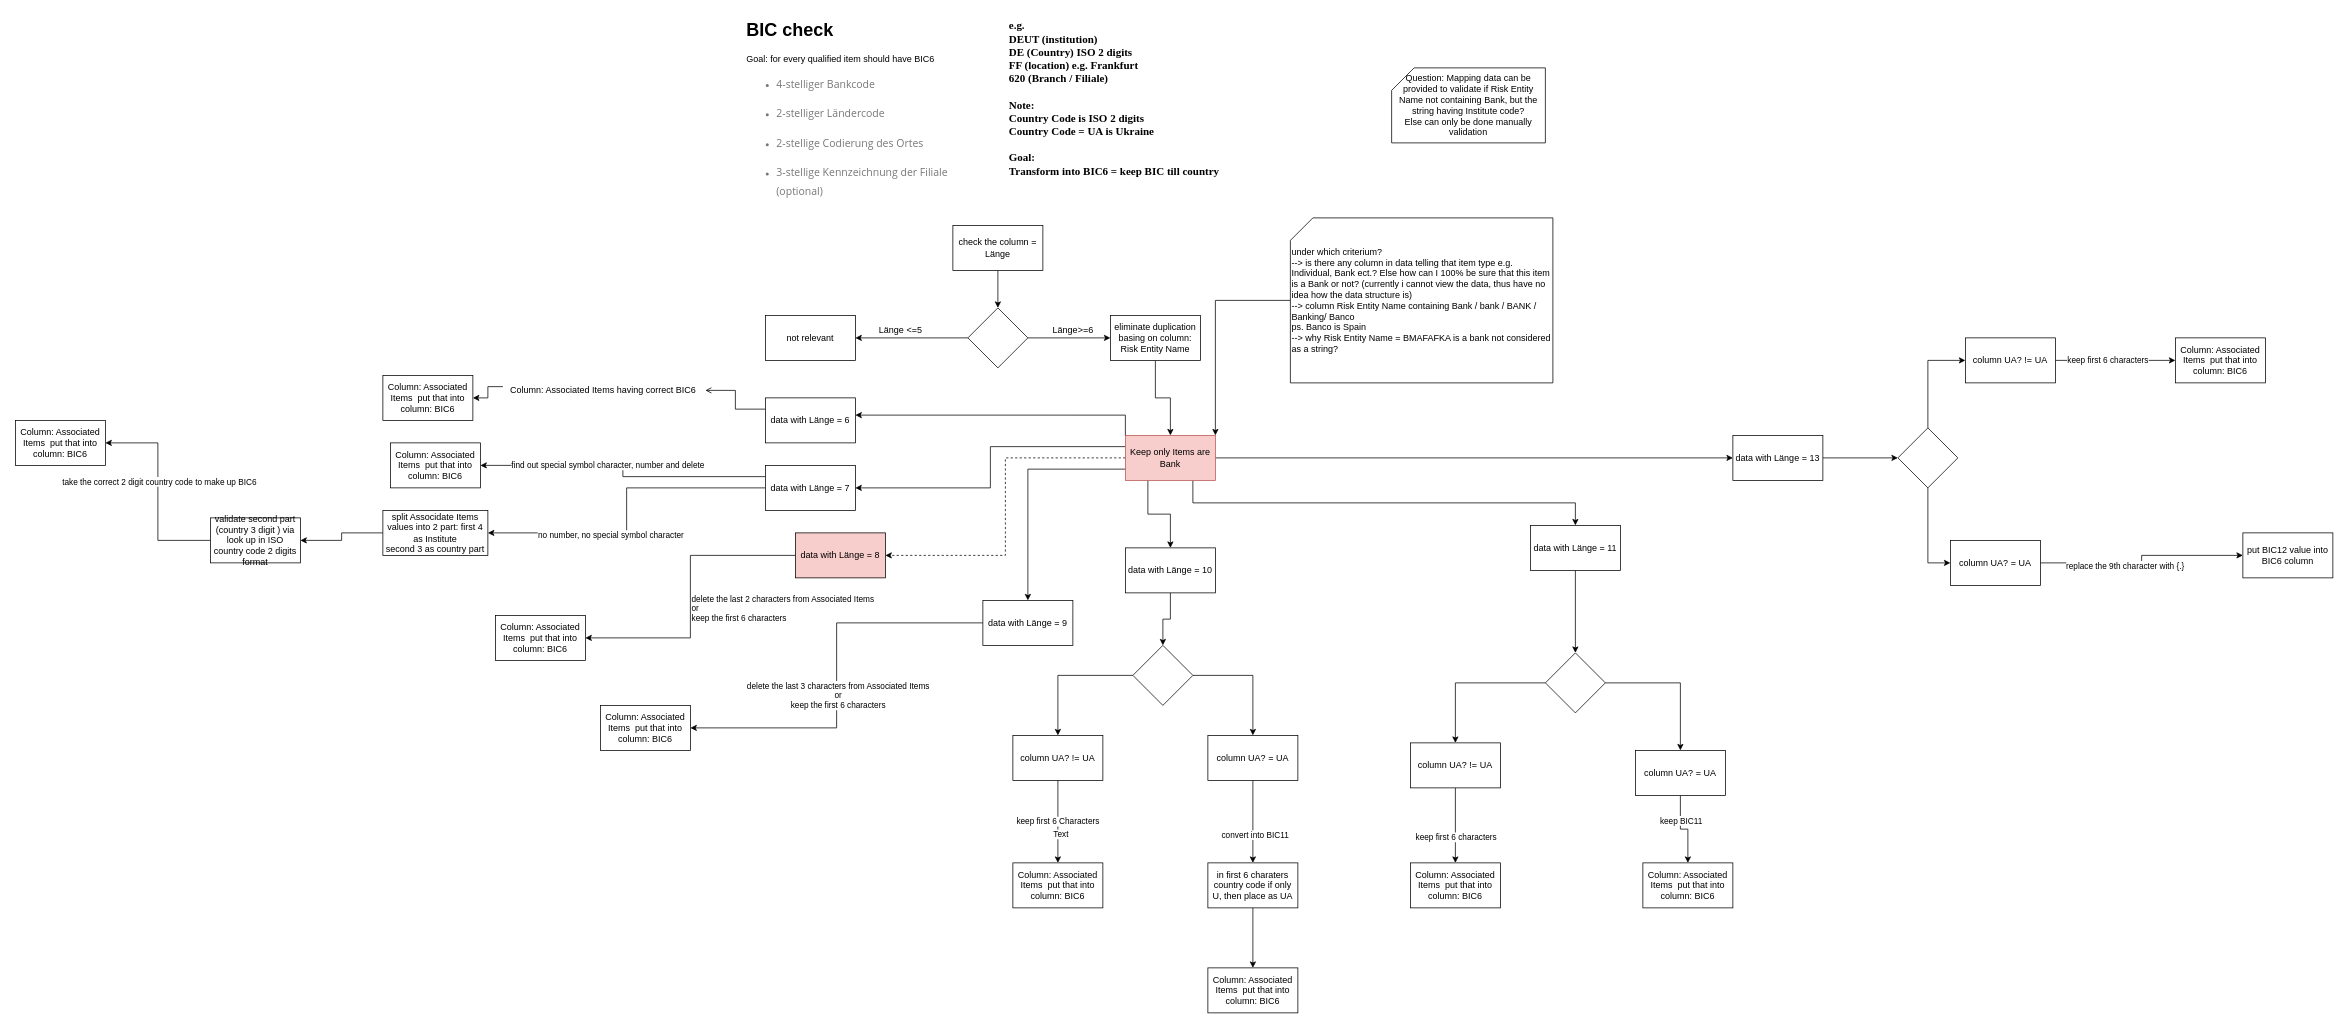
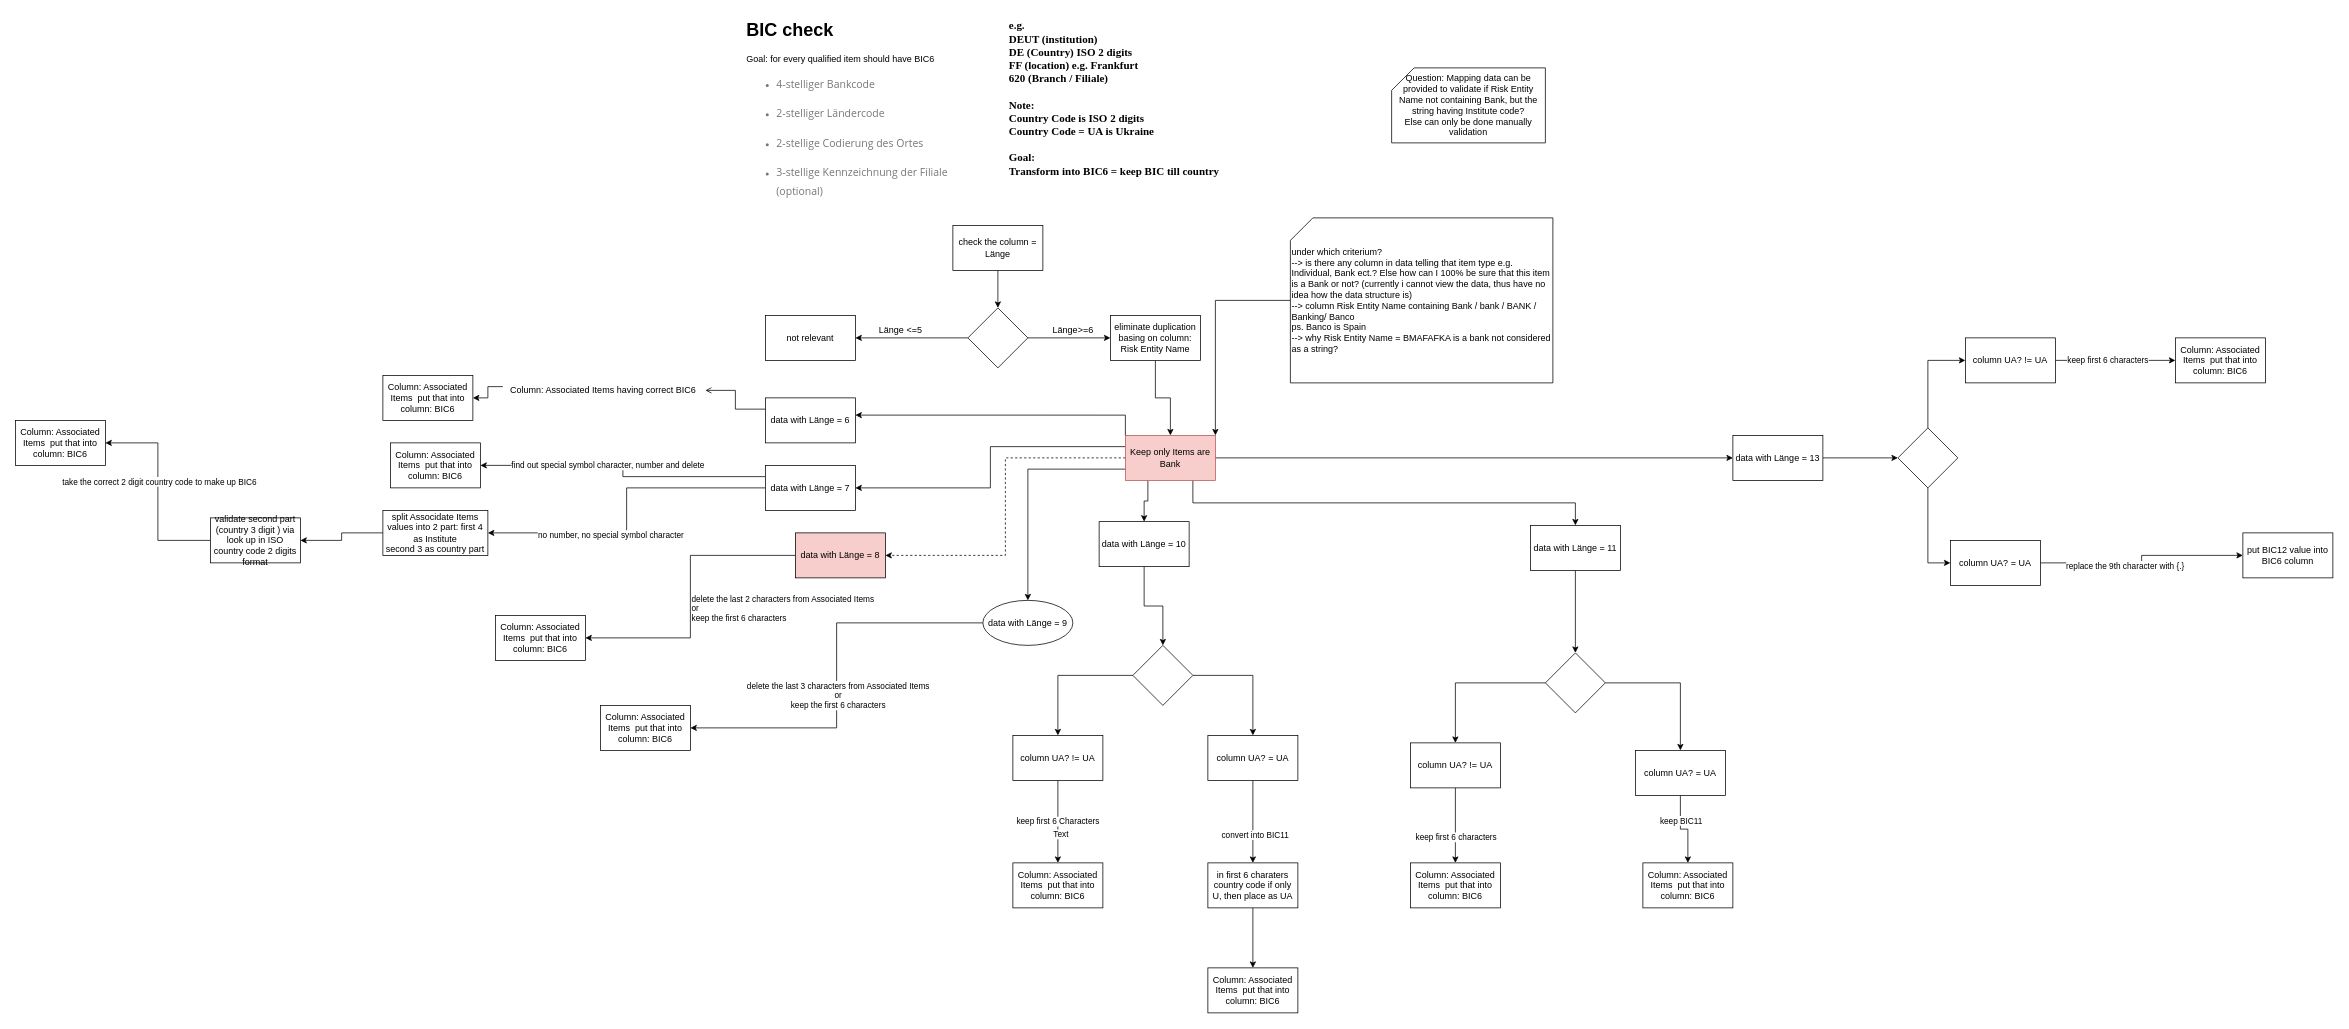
node "data with Länge = 10": moved (1170, 570) -> (1144, 544)
node "data with Länge = 9": shape rectangle -> ellipse
